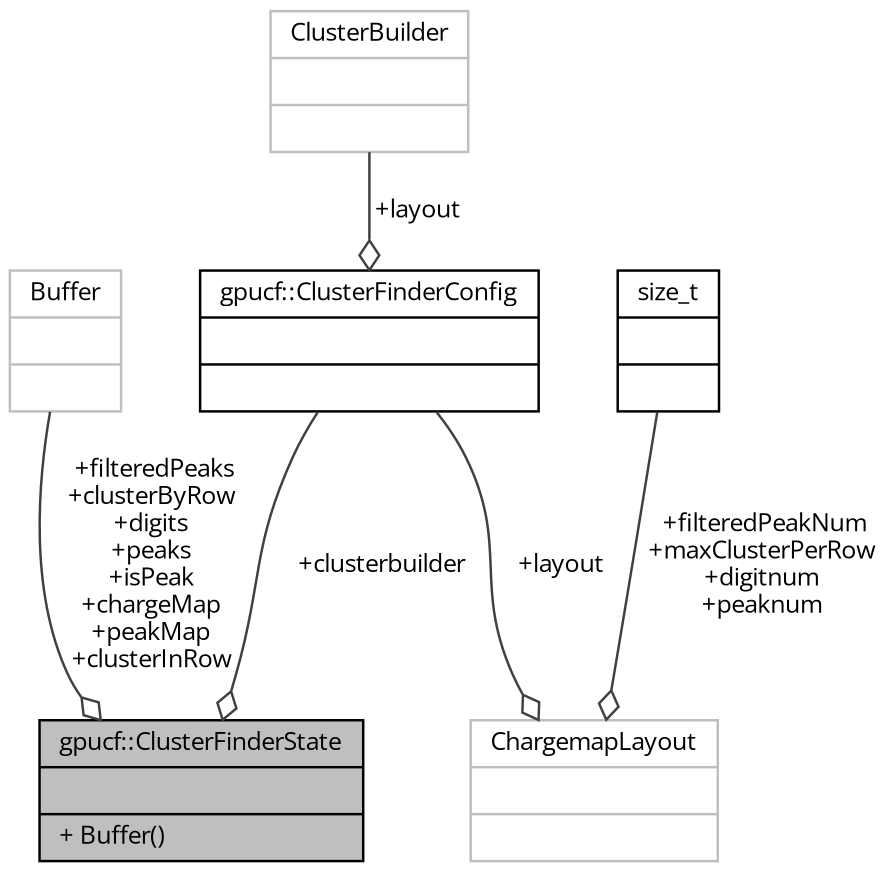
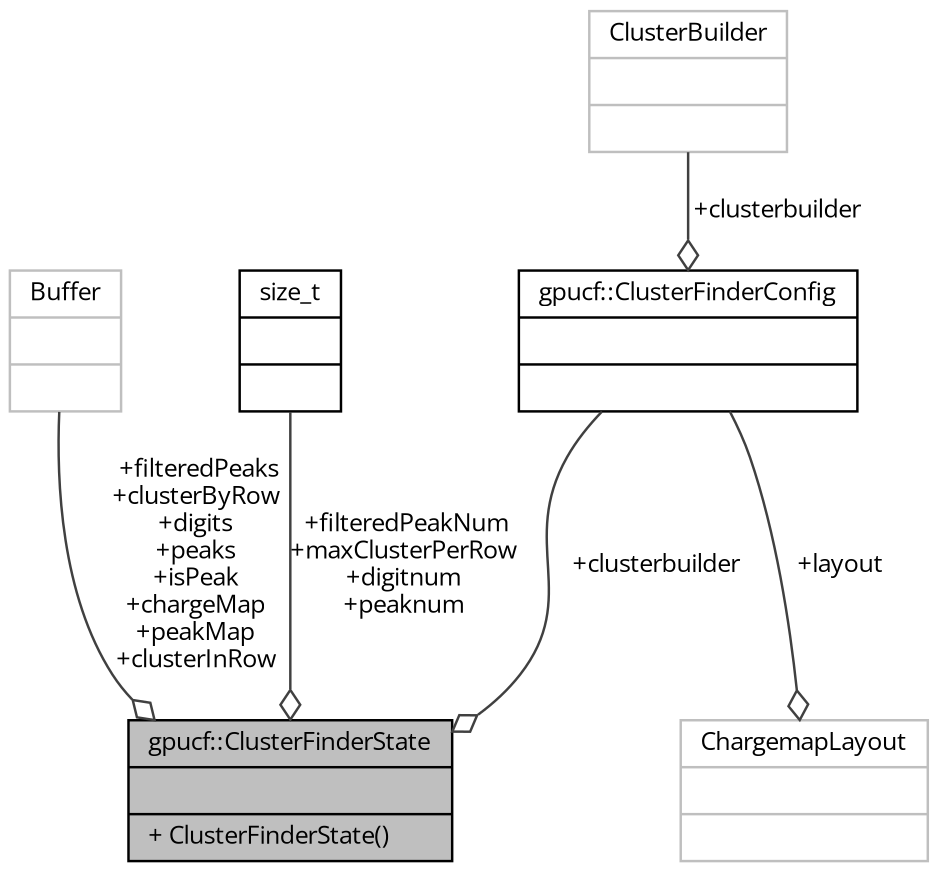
edge "ClusterBuilder" -> "gpucf::ClusterFinderConfig": label " +layout" -> " +clusterbuilder"
edge "size_t" -> "ChargemapLayout": now "size_t" -> "gpucf::ClusterFinderState"
node "gpucf::ClusterFinderState": text "+ Buffer()" -> "+ ClusterFinderState()"
